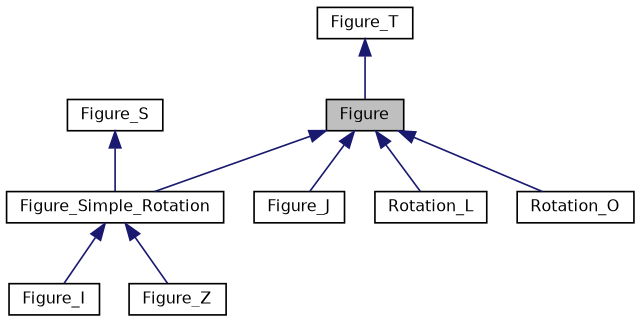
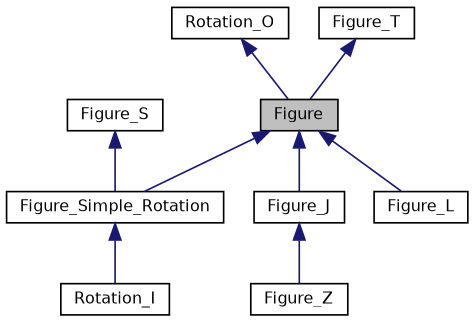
edge "Rotation_O" -> "Figure": reversed
node "Rotation_L": label "Rotation_L" -> "Figure_L"
edge "Figure_Z" -> "Figure_Simple_Rotation": now "Figure_Z" -> "Figure_J"
node "Figure_I": label "Figure_I" -> "Rotation_I"
